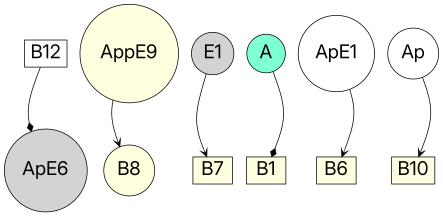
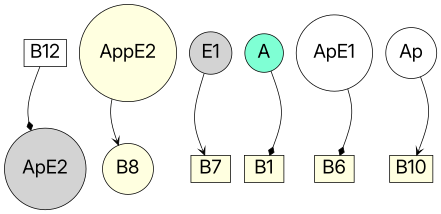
node "AppE9": label "AppE9" -> "AppE2"
edge "ApE1" -> "B6": arrowhead vee -> diamond
node "ApE6": label "ApE6" -> "ApE2"
